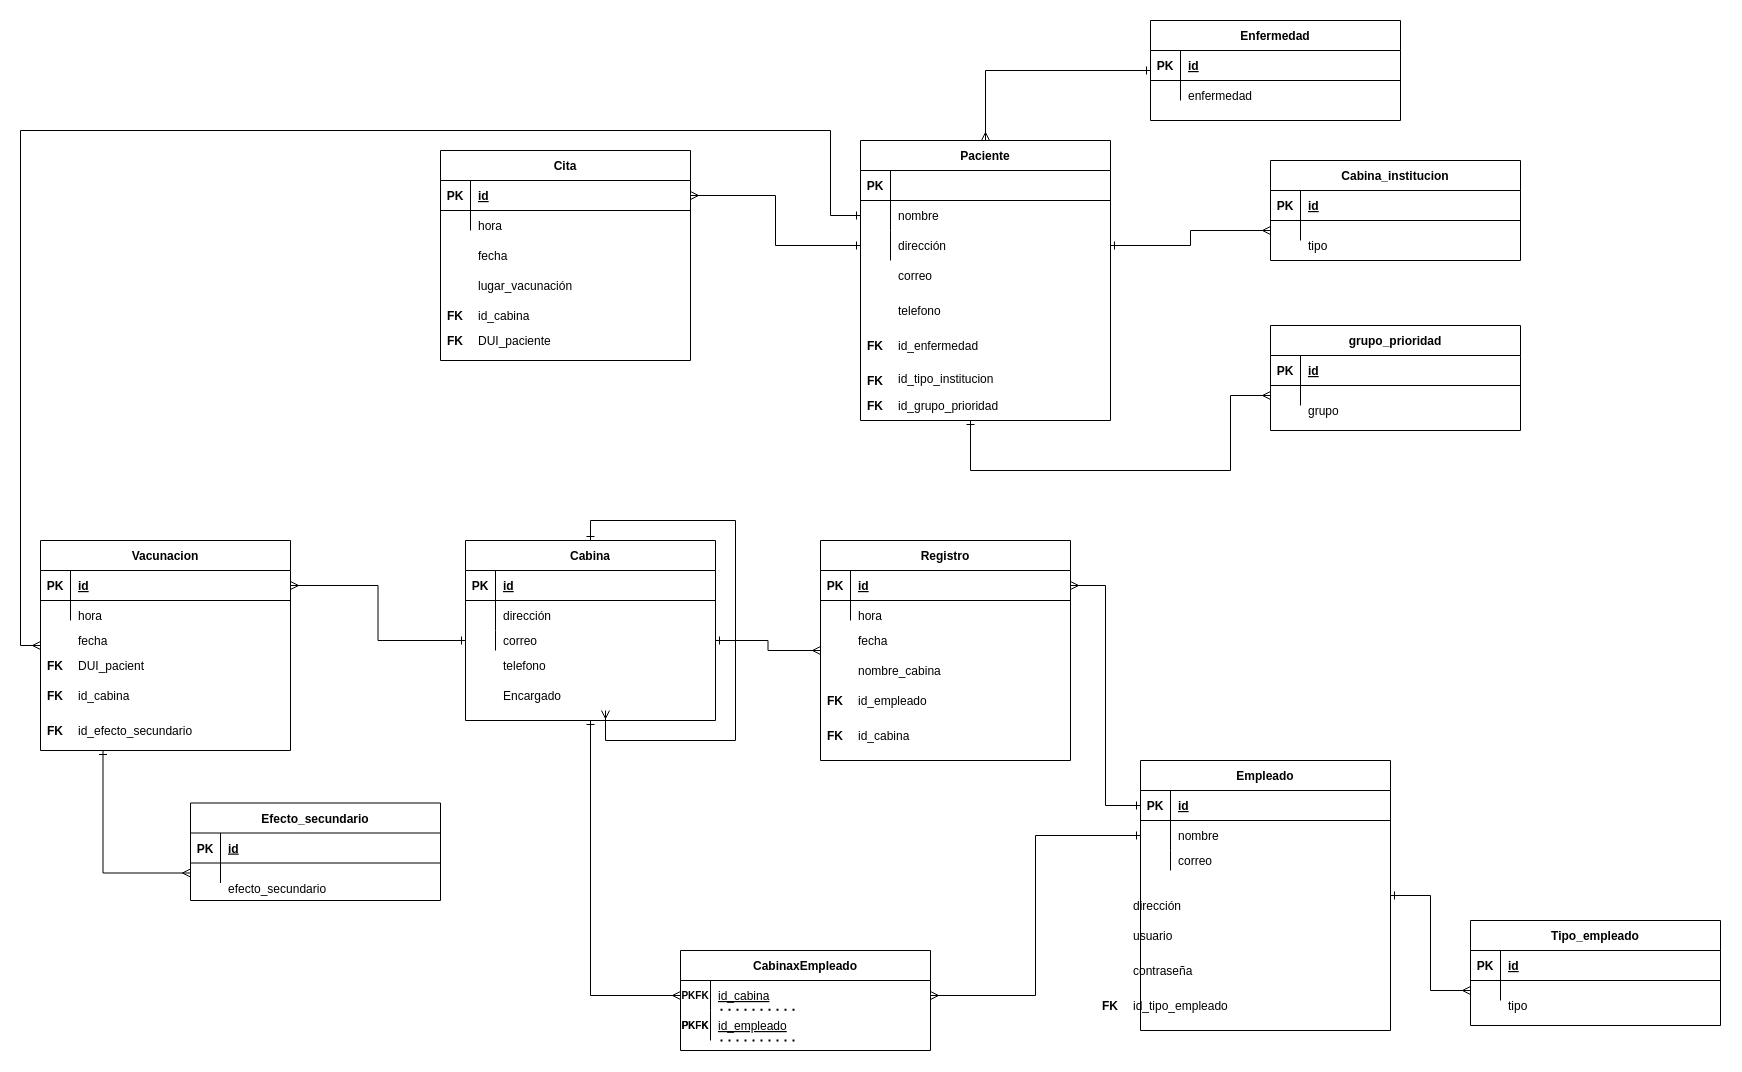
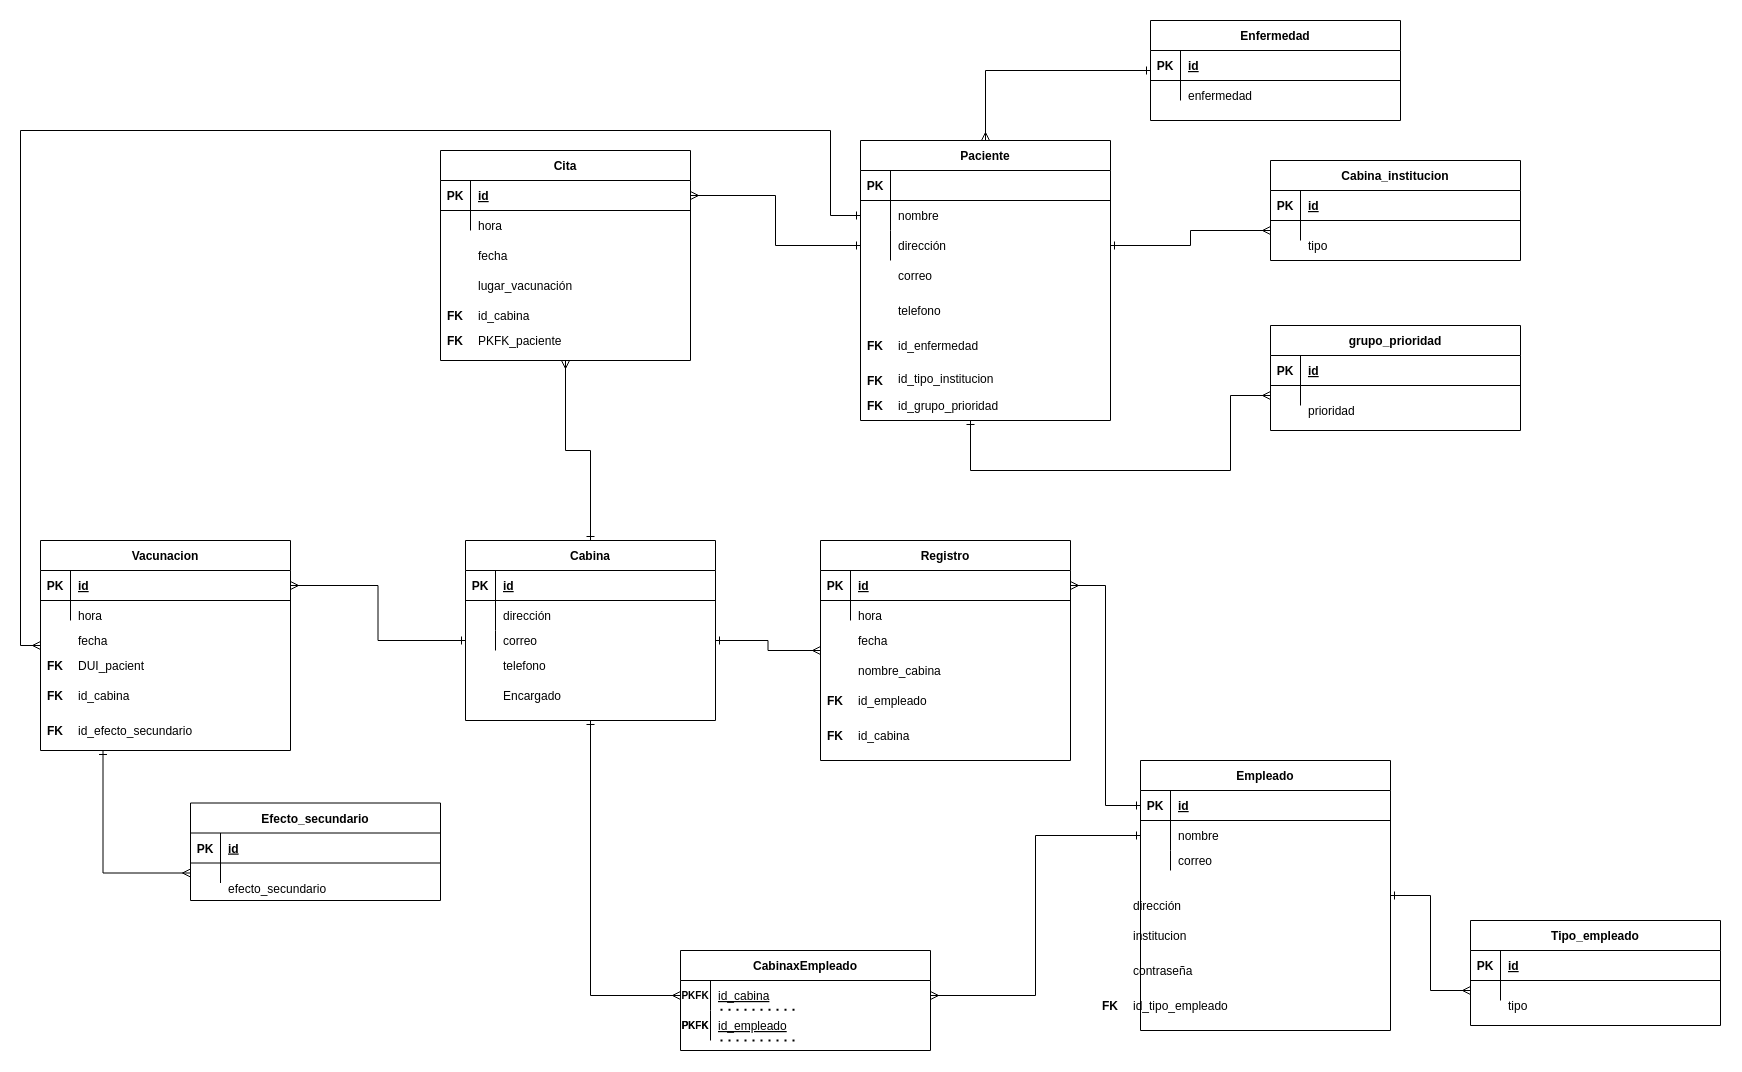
node "DUI_paciente": label "DUI_paciente" -> "PKFK_paciente"
node "grupo": label "grupo" -> "prioridad"
edge "Cabina" -- "Encargado": now "Cabina" -- "Cita"
node "usuario": label "usuario" -> "institucion"
